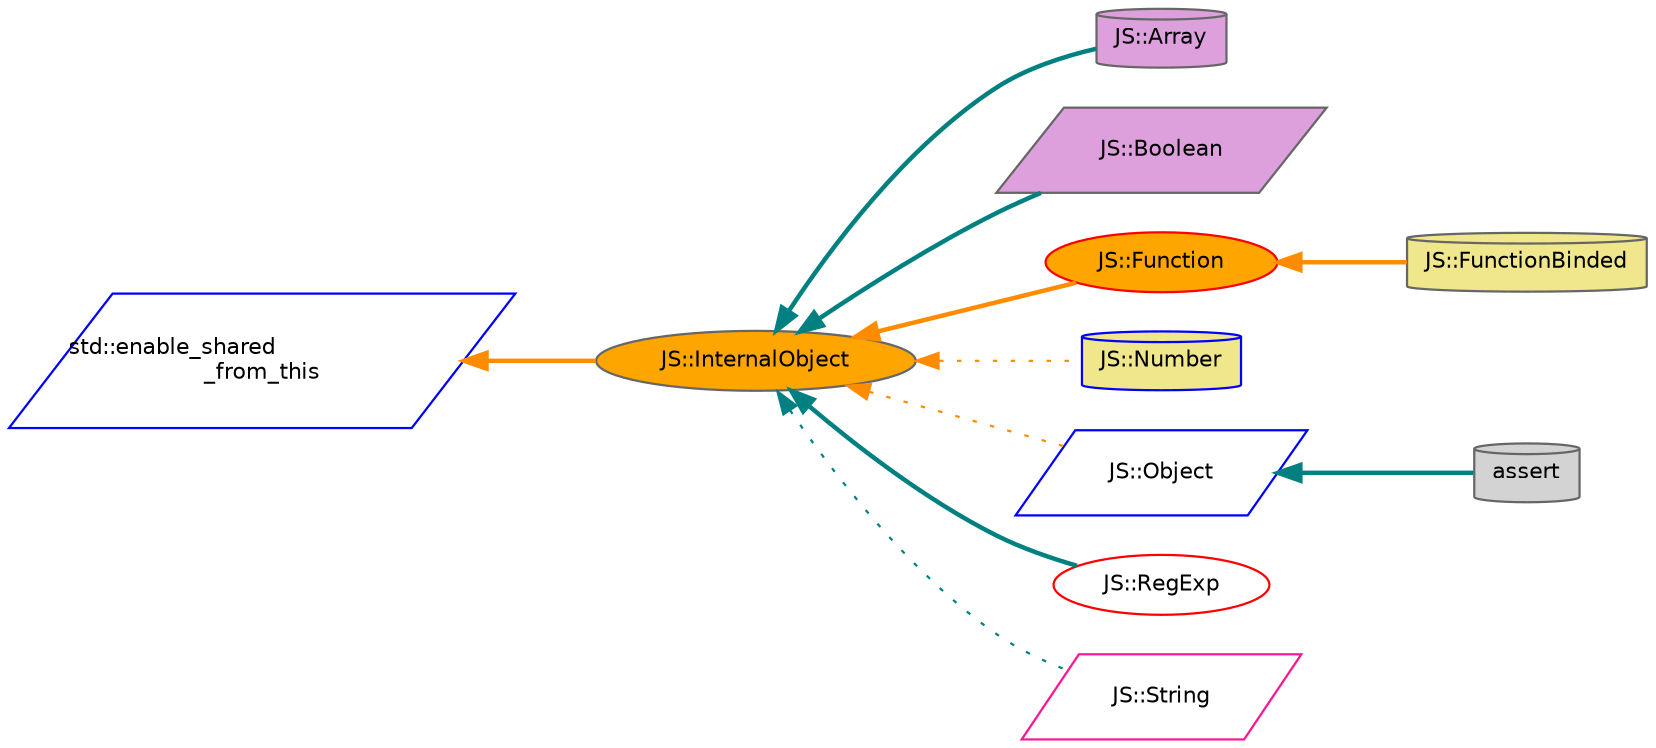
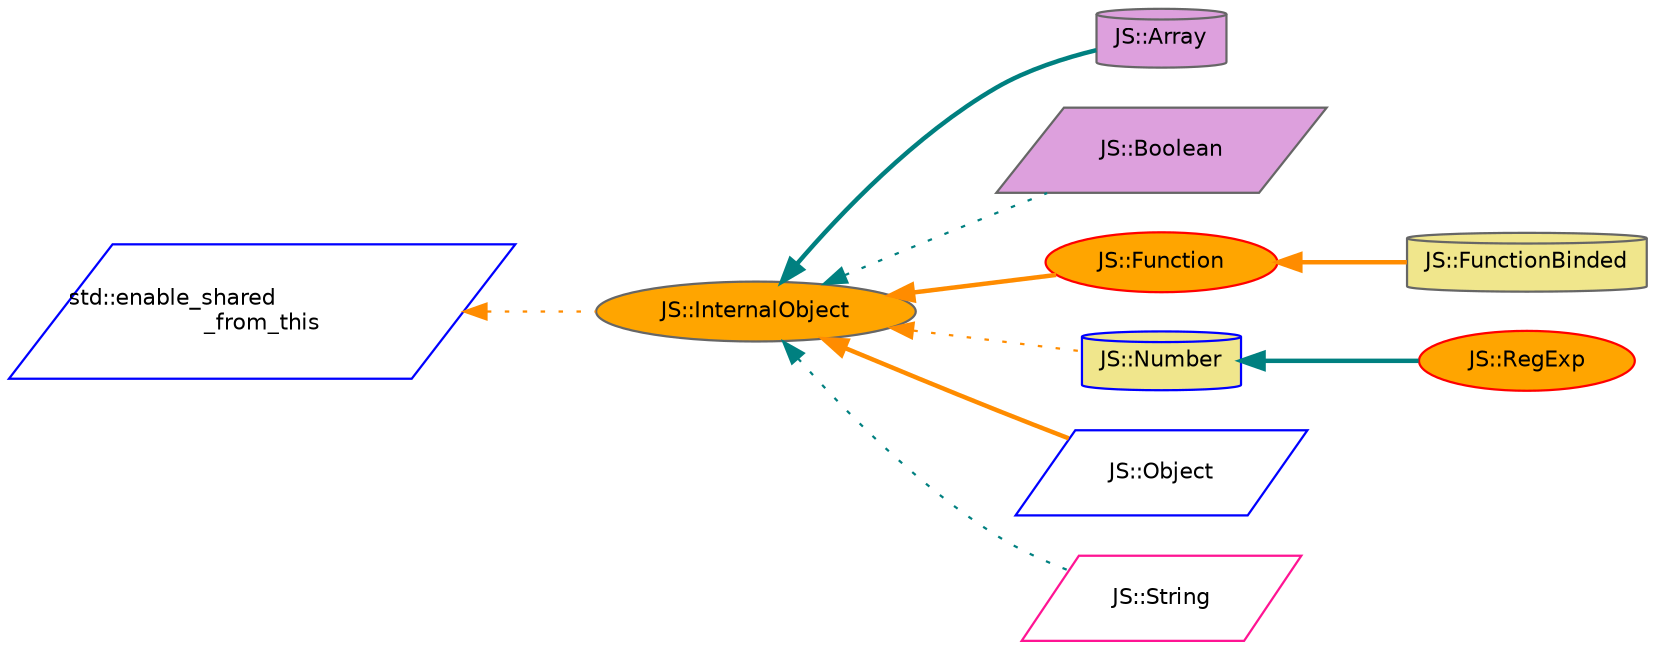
edge "JS::Boolean" -> "JS::InternalObject": style bold -> dotted
edge "JS::InternalObject" -> "std::enable_shared _from_this": style bold -> dotted
edge "JS::Object" -> "JS::InternalObject": style dotted -> bold
node "assert": removed
edge "JS::RegExp" -> "JS::InternalObject": now "JS::RegExp" -> "JS::Number"
node "JS::RegExp": fillcolor white -> orange
